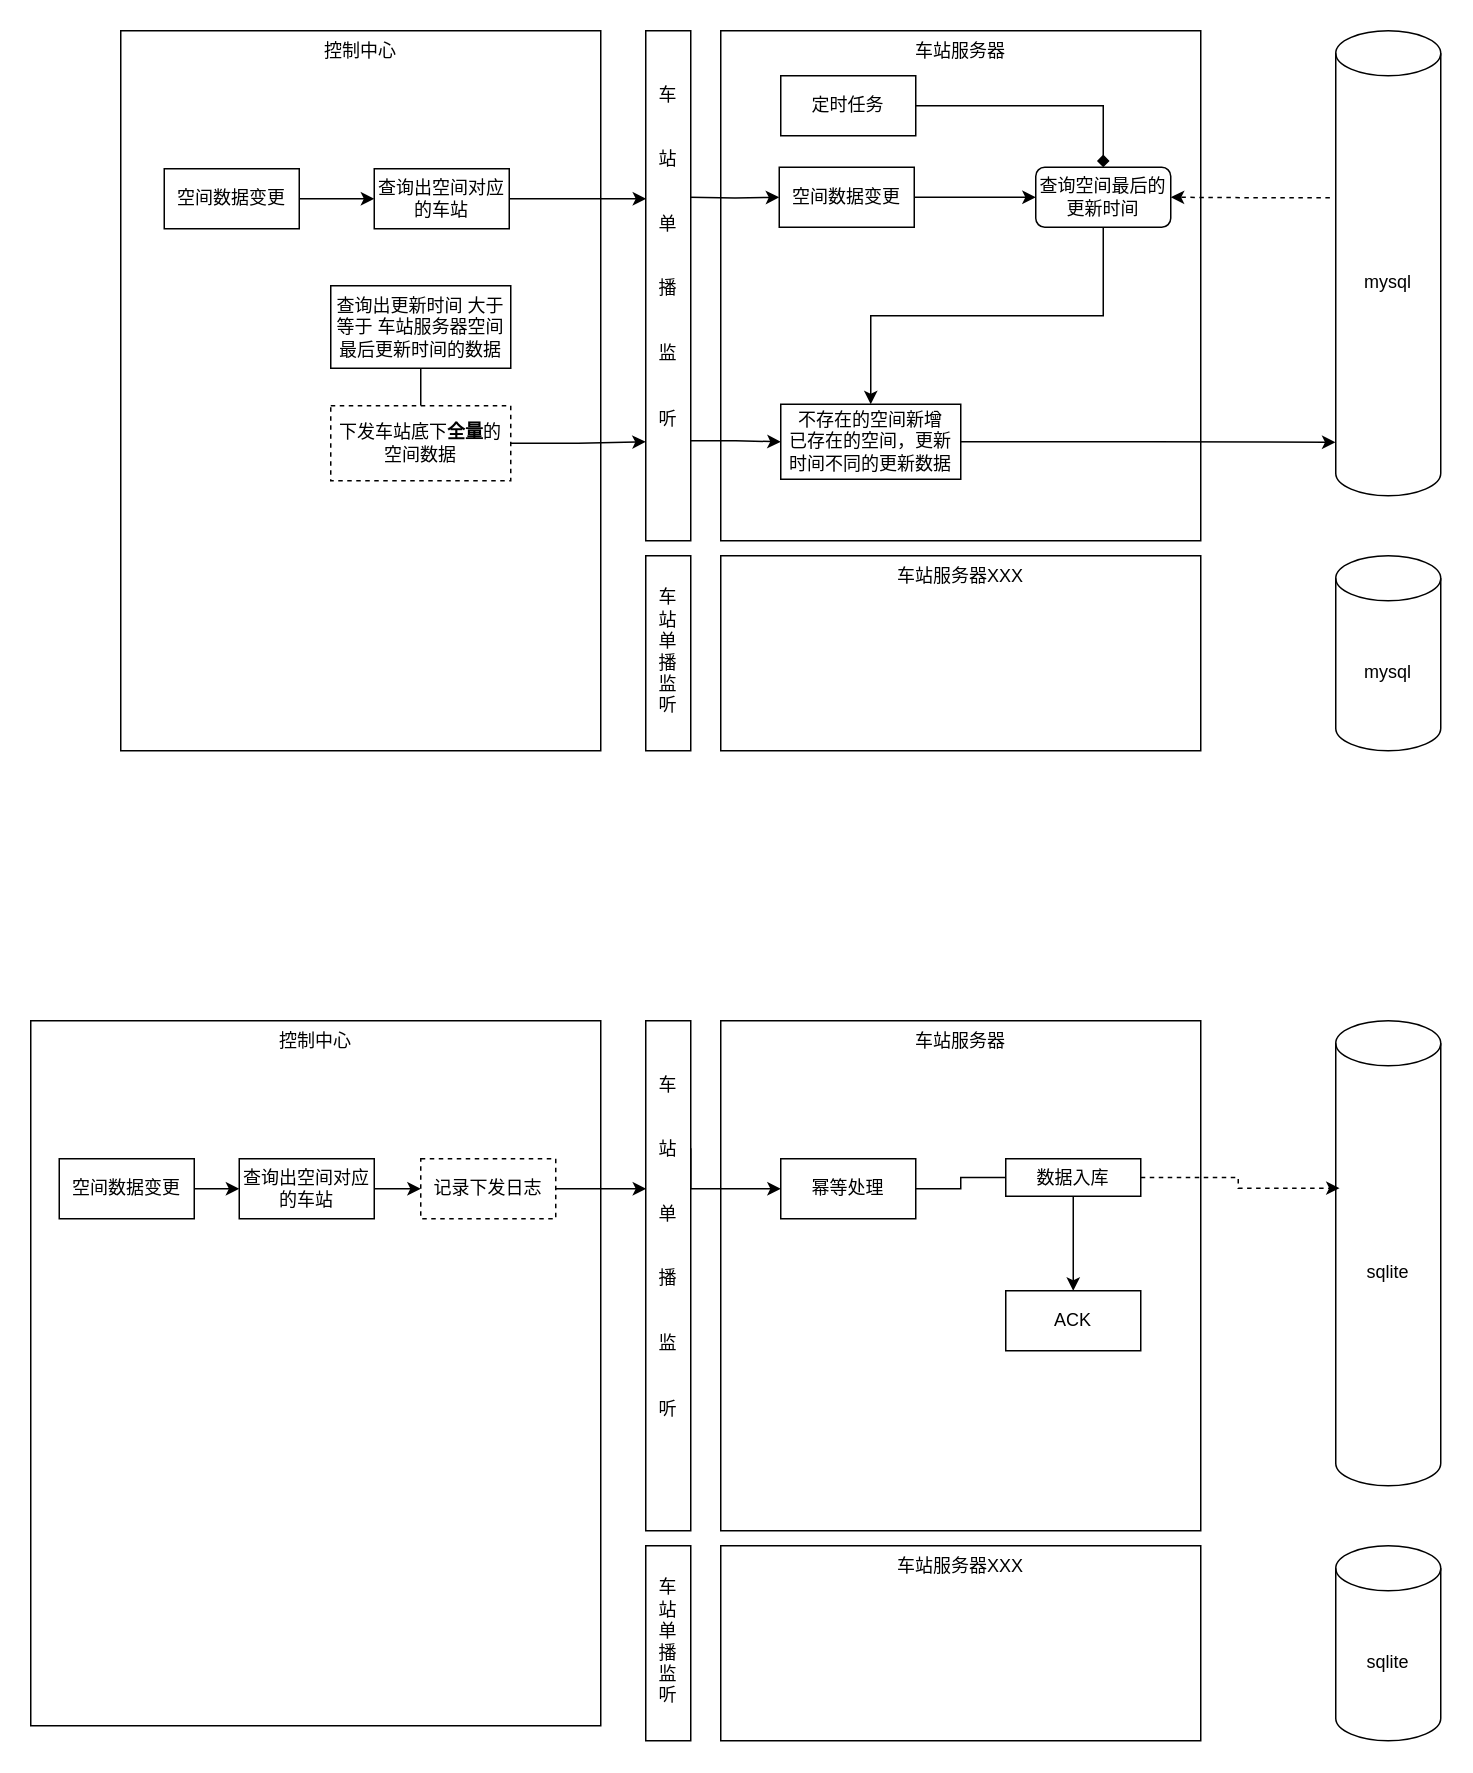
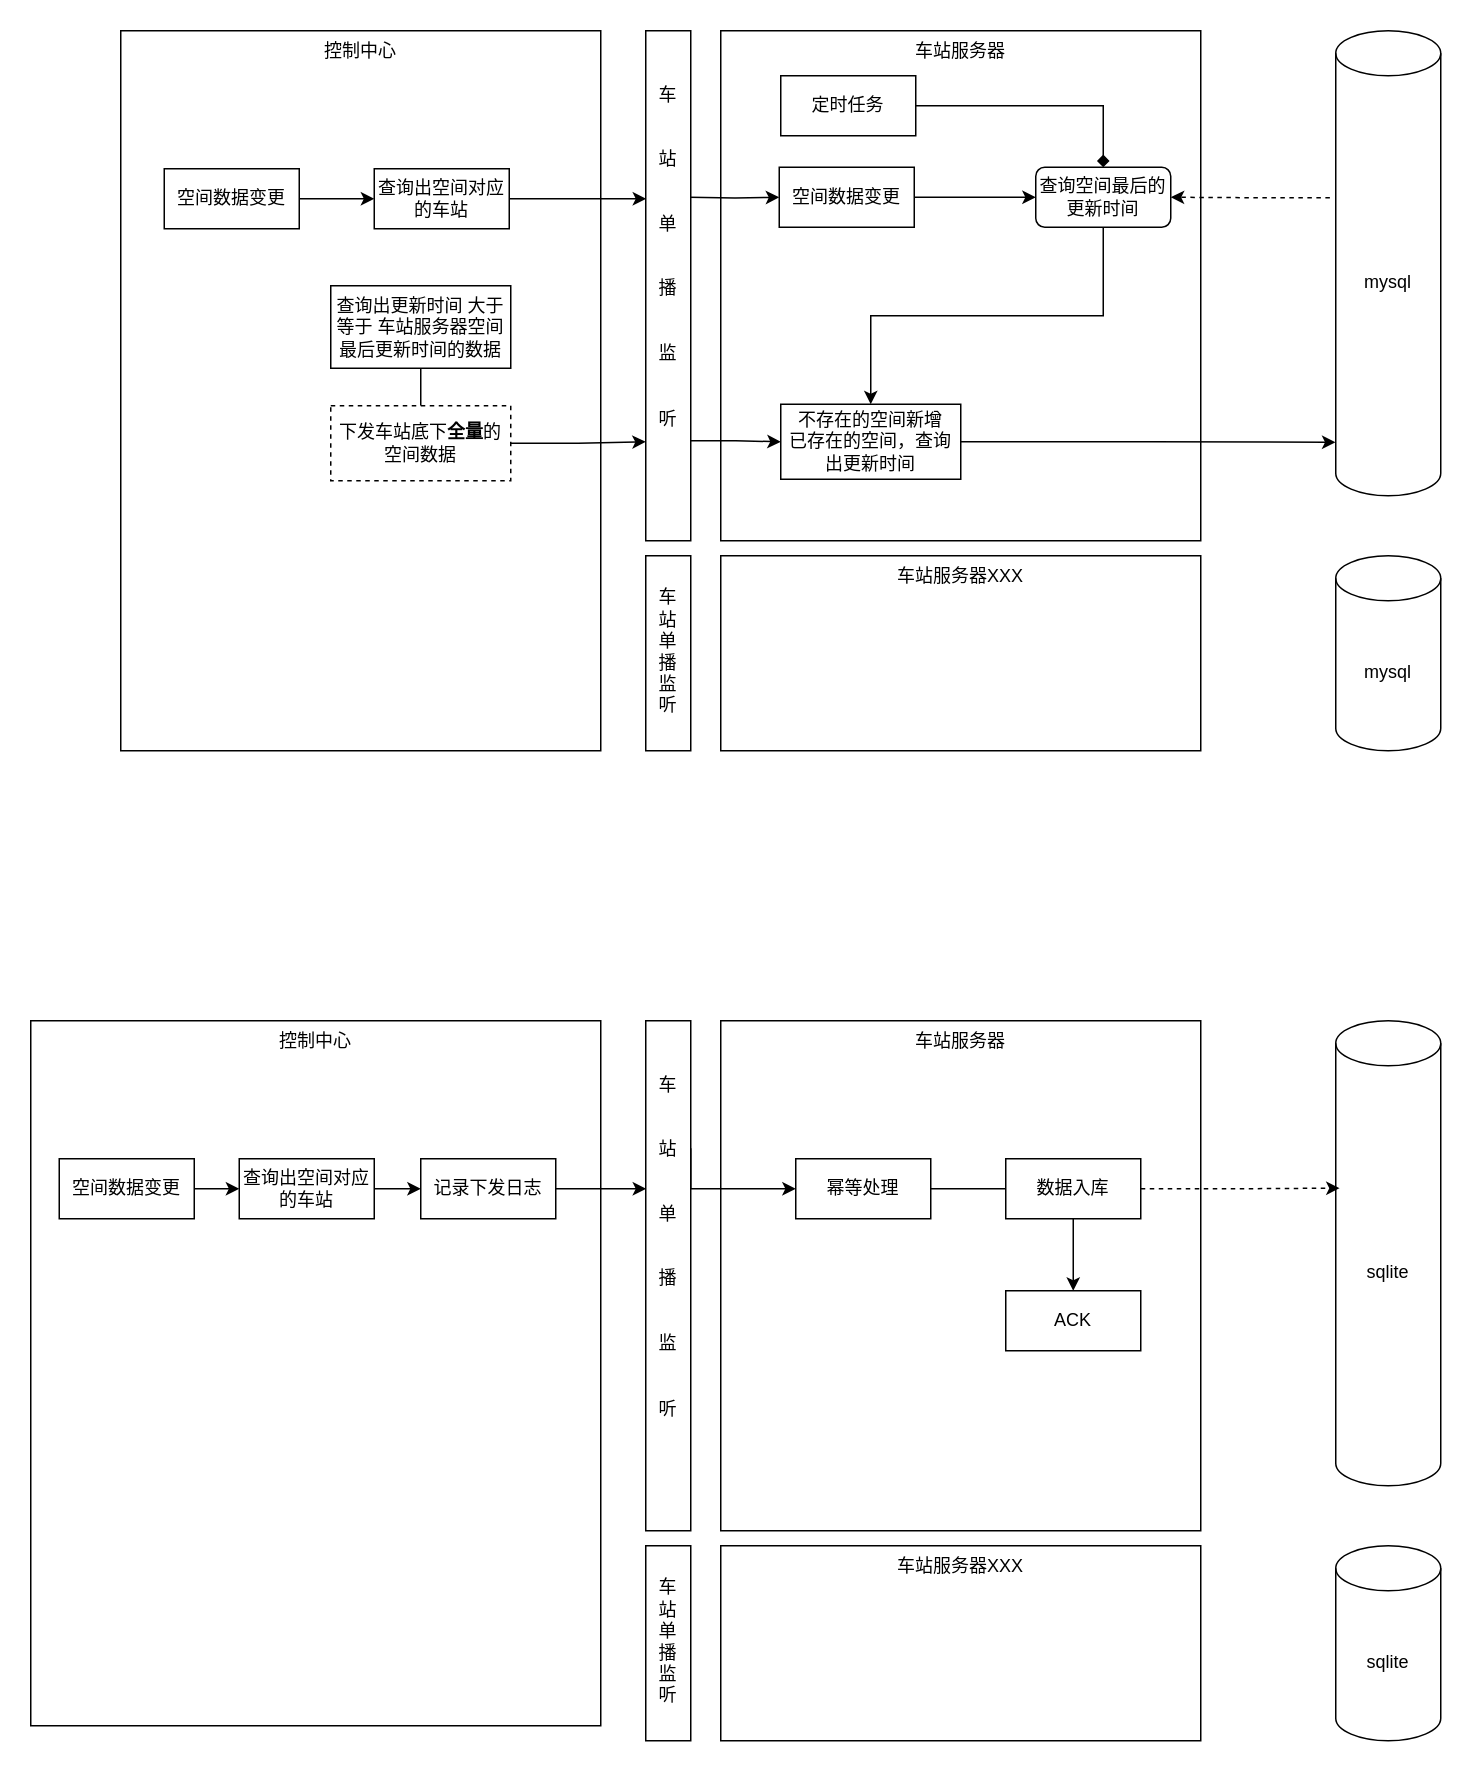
node "不存在的空间新增 已存在的空间，更新时间不同的更新数据": label "不存在的空间新增 已存在的空间，更新时间不同的更新数据" -> "不存在的空间新增 已存在的空间，查询出更新时间"
node "数据入库": size 135x38 -> 135x60
node "记录下发日志": style dashed -> solid
node "幂等处理": moved (848, 1189) -> (863, 1189)
